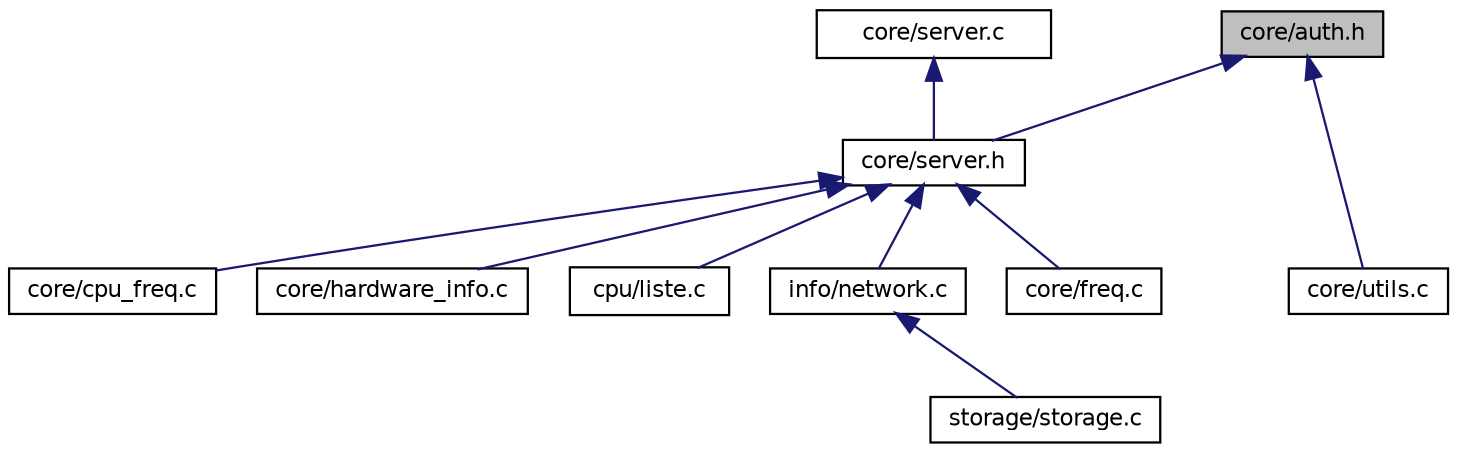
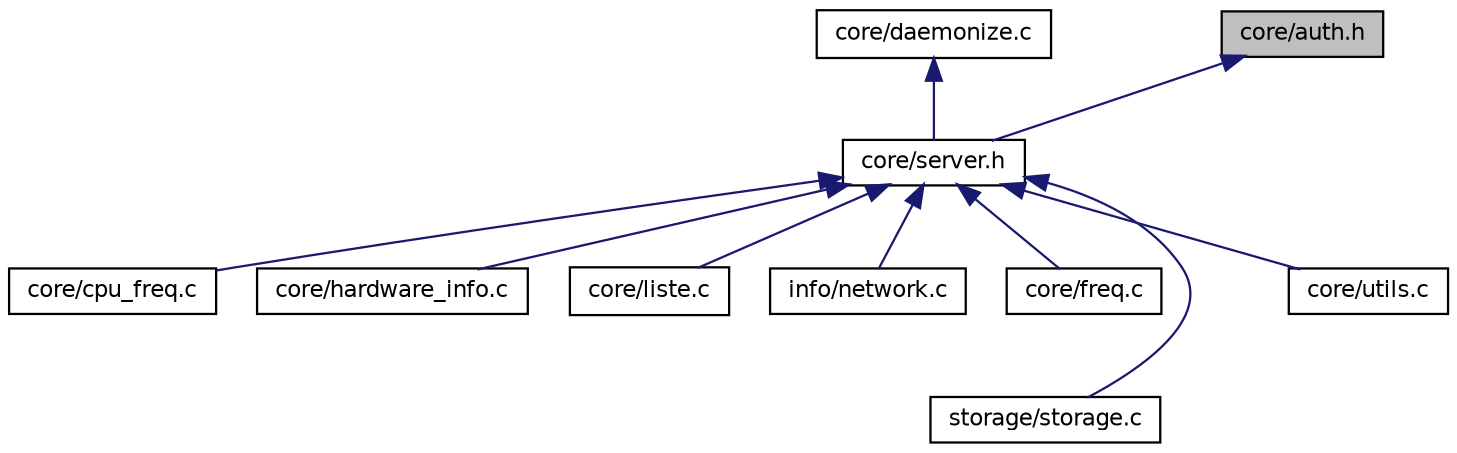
node "core/server.c": label "core/server.c" -> "core/daemonize.c"
edge "core/utils.c" -> "core/auth.h": now "core/utils.c" -> "core/server.h"
node "cpu/liste.c": label "cpu/liste.c" -> "core/liste.c"
edge "storage/storage.c" -> "info/network.c": now "storage/storage.c" -> "core/server.h"
